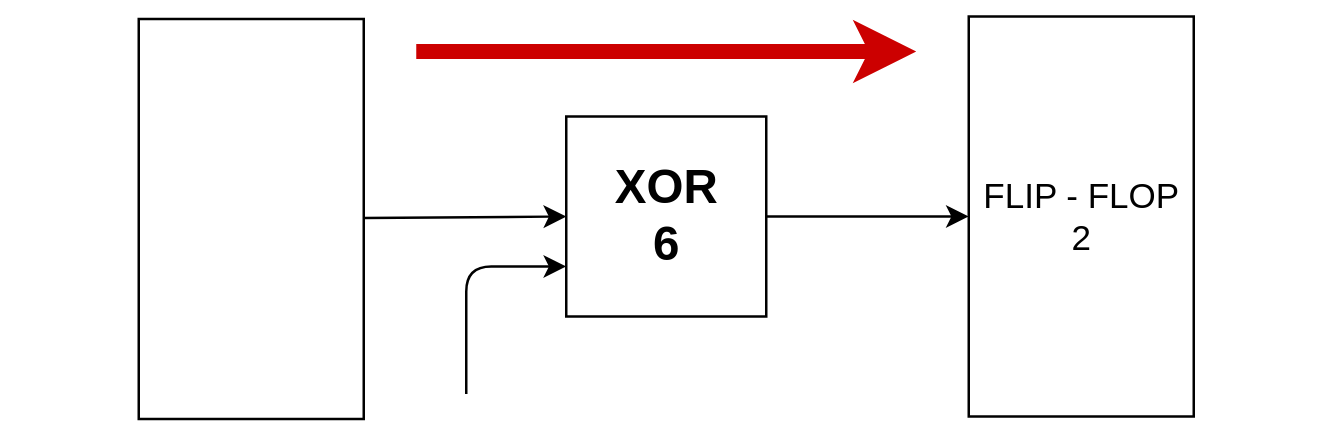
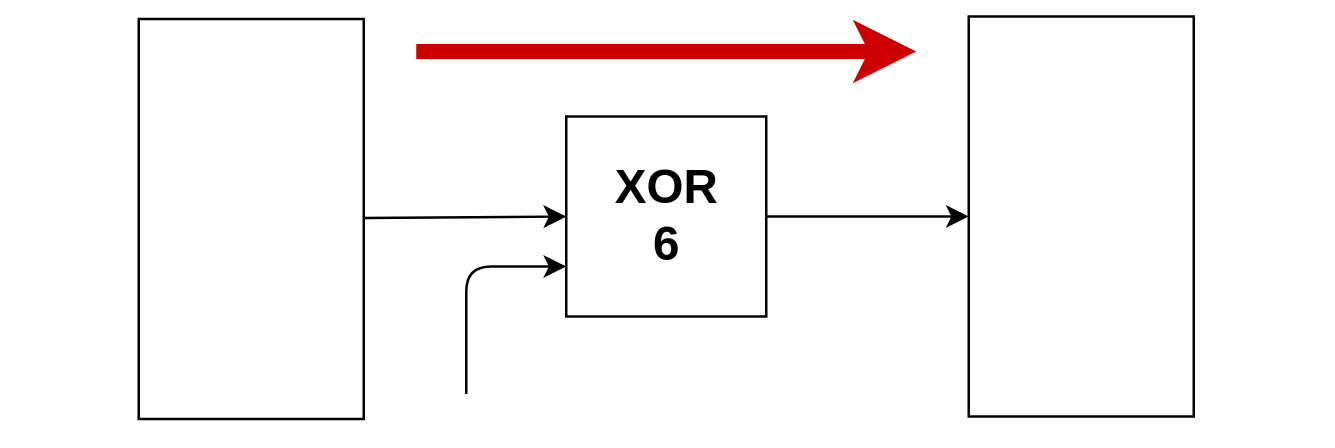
node "FLIP - FLOP2": removed
